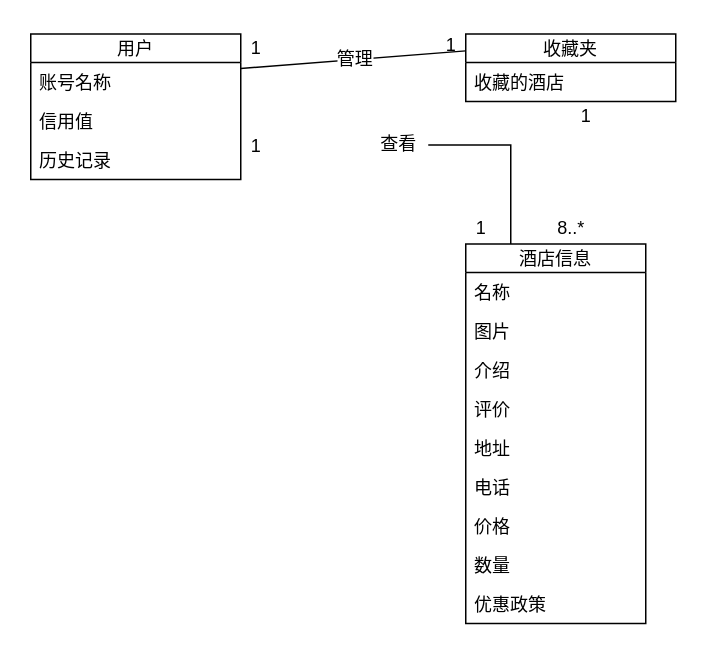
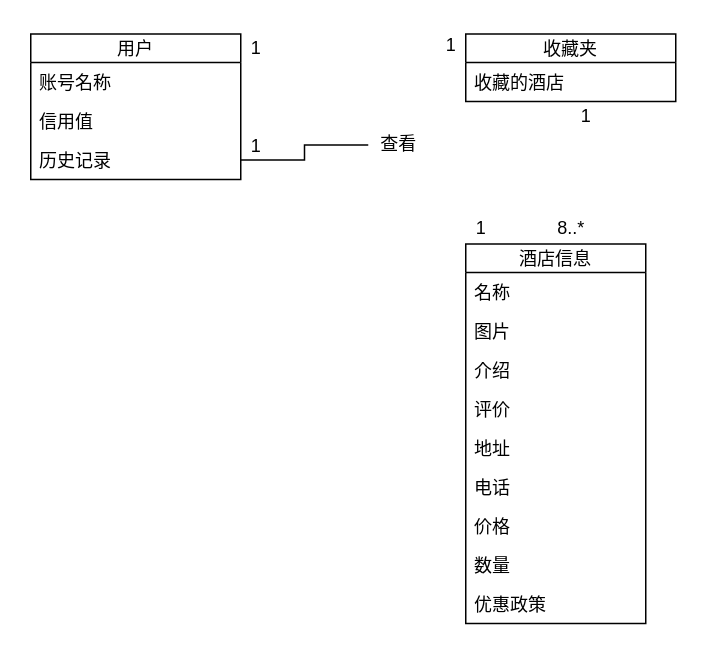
edge "收藏夹" -- "账号名称": removed, label "管理"
edge "查看" -- "历史记录": added
edge "查看" -- "酒店信息": removed
